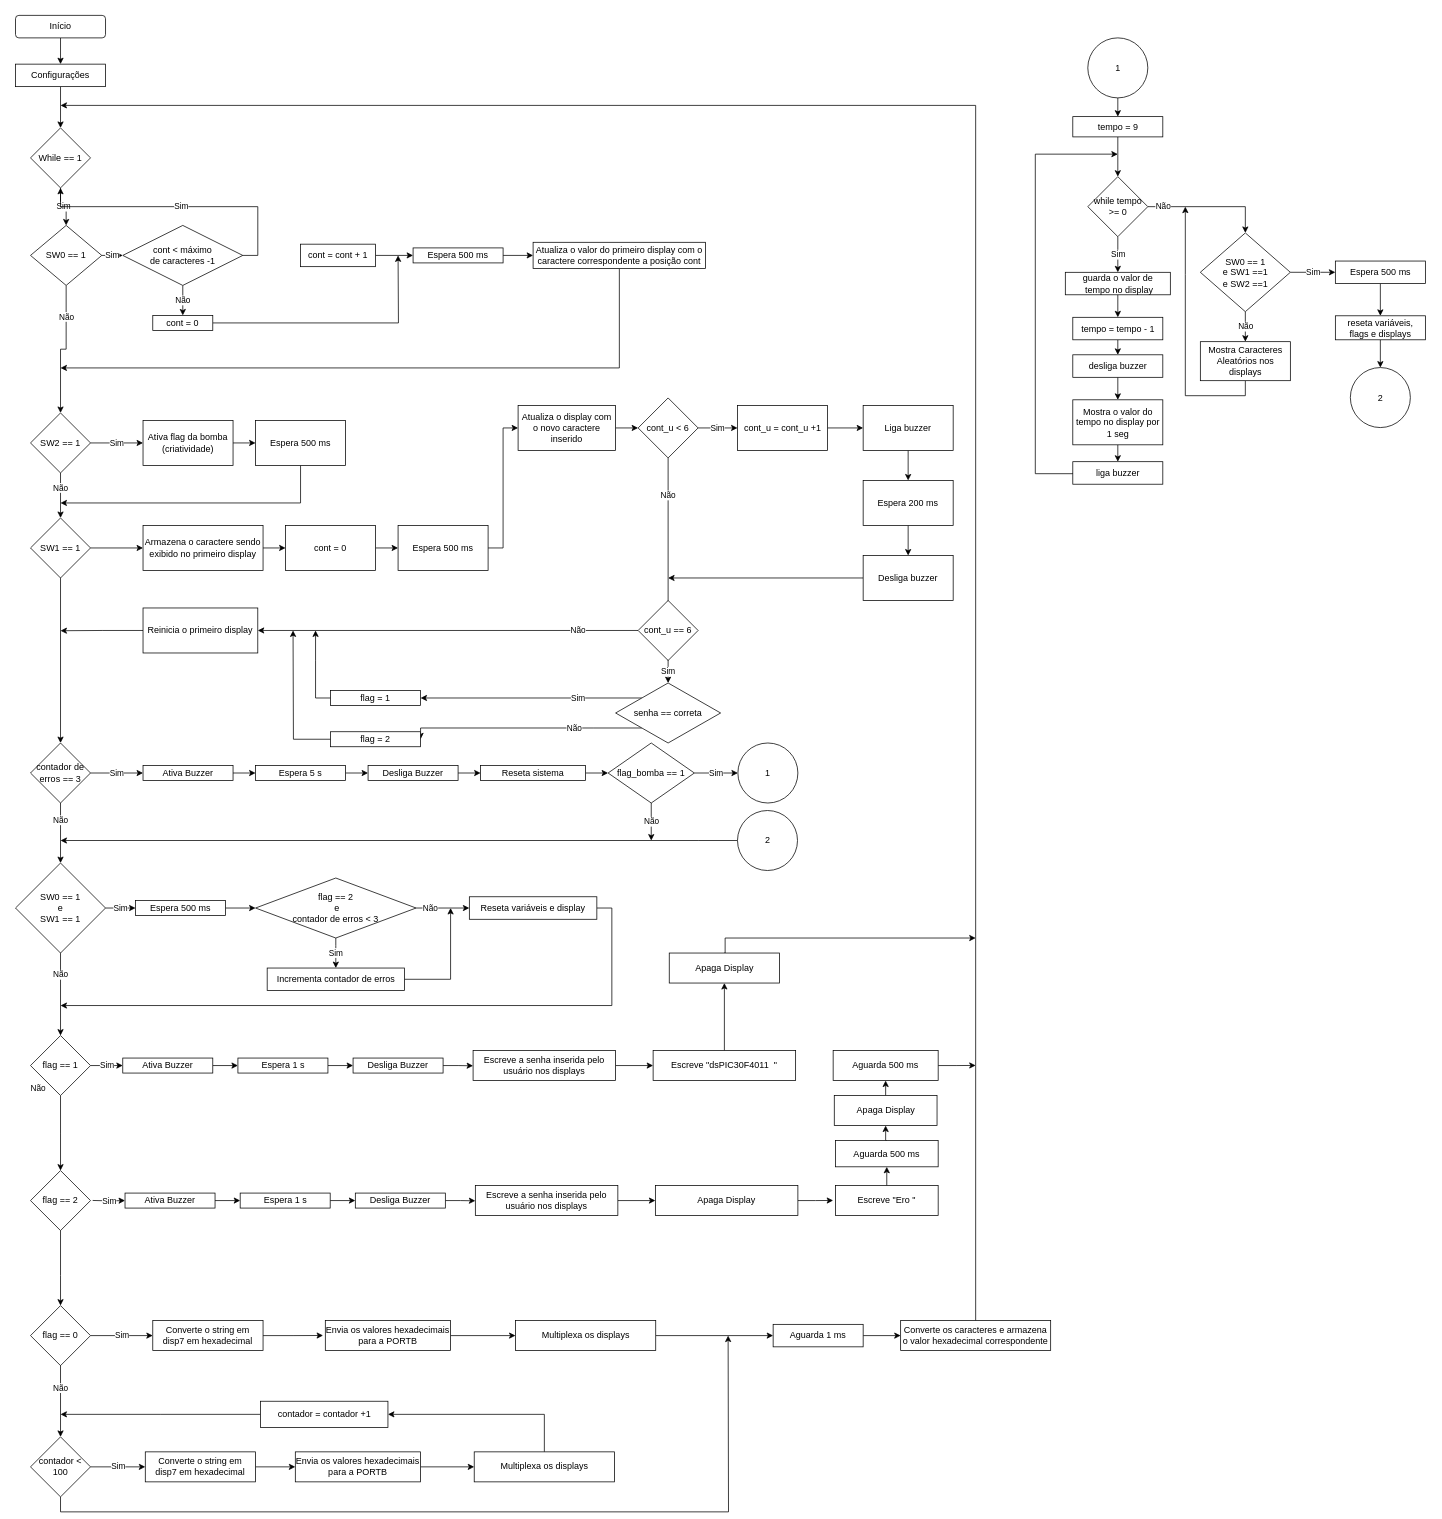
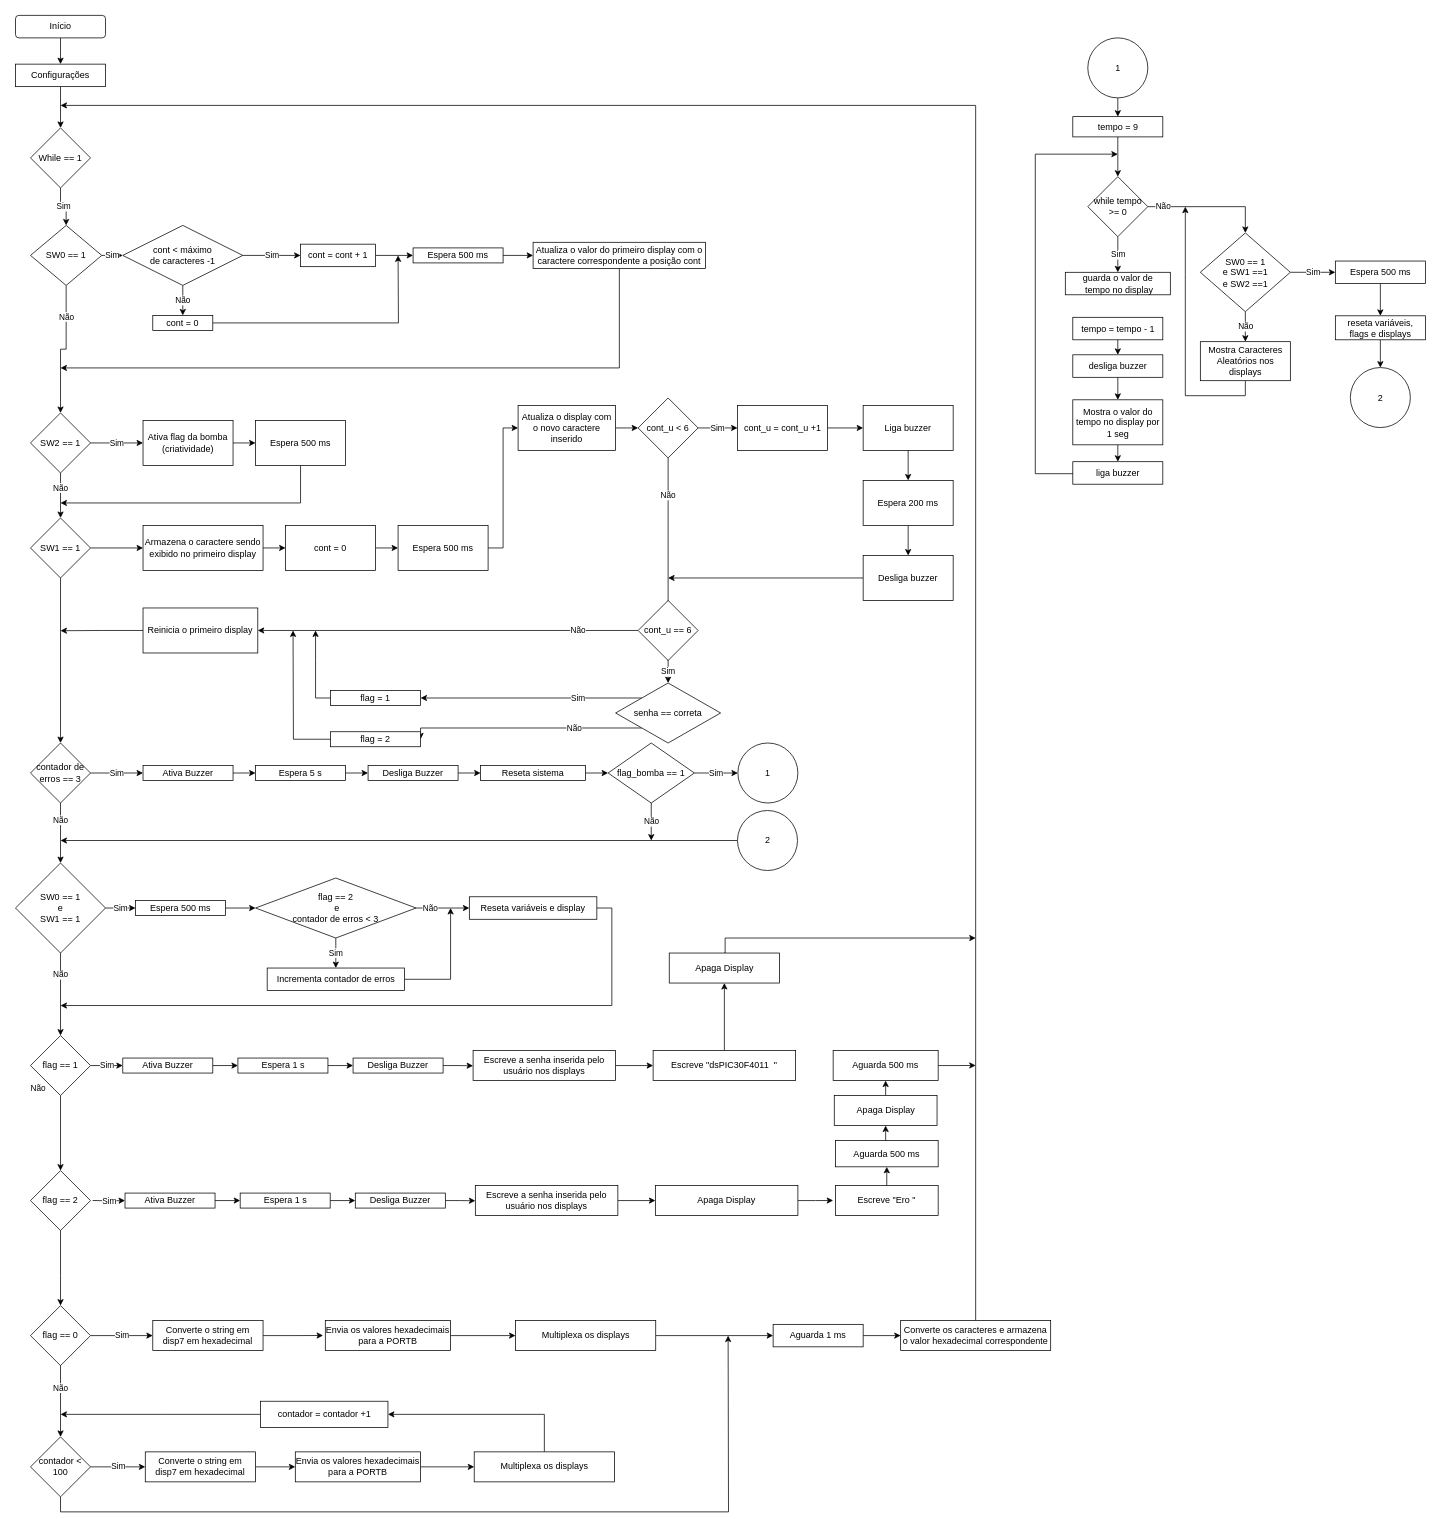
edge "cont < máximo de caracteres -1" -> "While == 1": now "cont < máximo de caracteres -1" -> "cont = cont + 1"
edge "guarda o valor de tempo no display" -> "tempo = tempo - 1": removed
